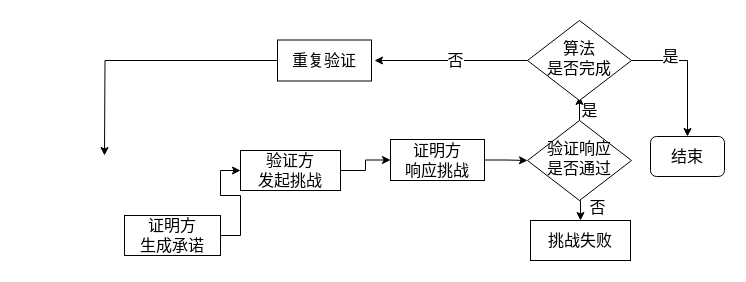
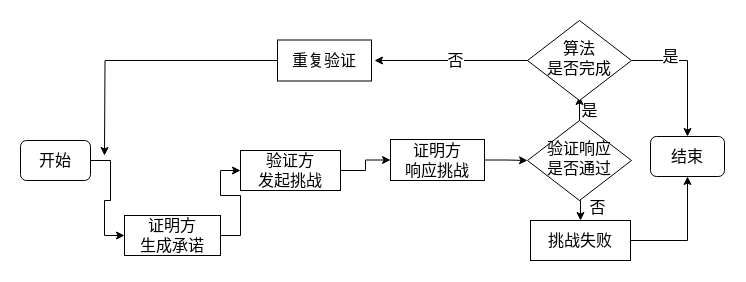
node "开始": added
edge "开始" -> "证明方 生成承诺": added
edge "挑战失败" -> "结束": added
